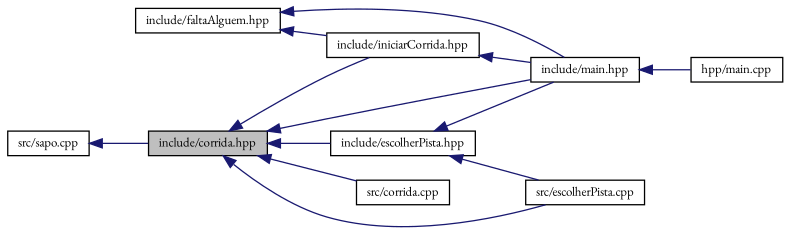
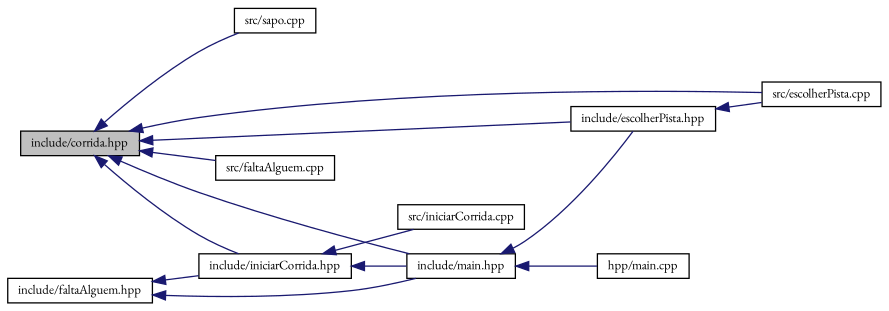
edge "include/main.hpp" -> "include/escolherPista.hpp": reversed
edge "include/corrida.hpp" -> "src/sapo.cpp": reversed
node "src/corrida.cpp": label "src/corrida.cpp" -> "src/faltaAlguem.cpp"
node "src/iniciarCorrida.cpp": added
